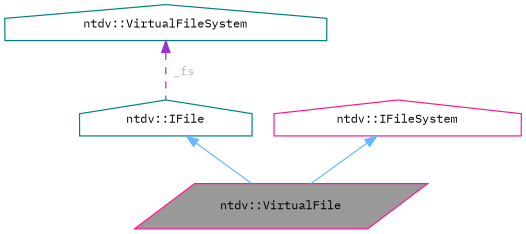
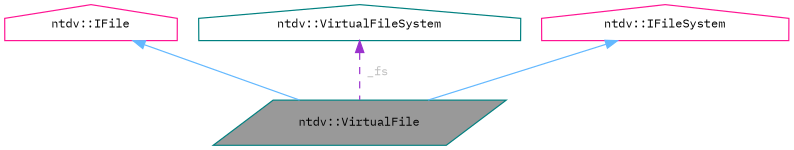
edge "ntdv::IFile" -> "ntdv::VirtualFileSystem": now "ntdv::VirtualFile" -> "ntdv::VirtualFileSystem"
node "ntdv::IFile": color teal -> deeppink
node "ntdv::VirtualFile": color deeppink -> teal
